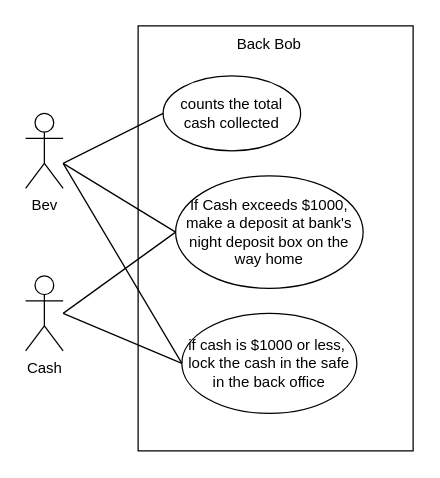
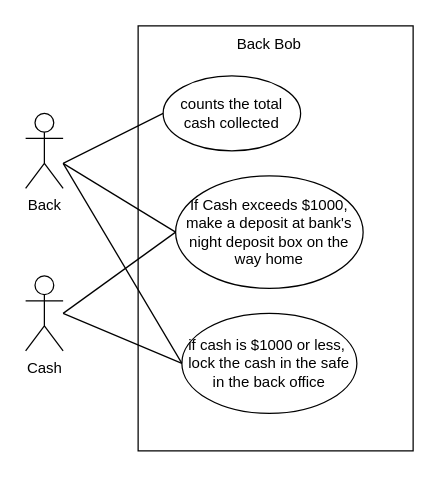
node "Bev": label "Bev" -> "Back"
